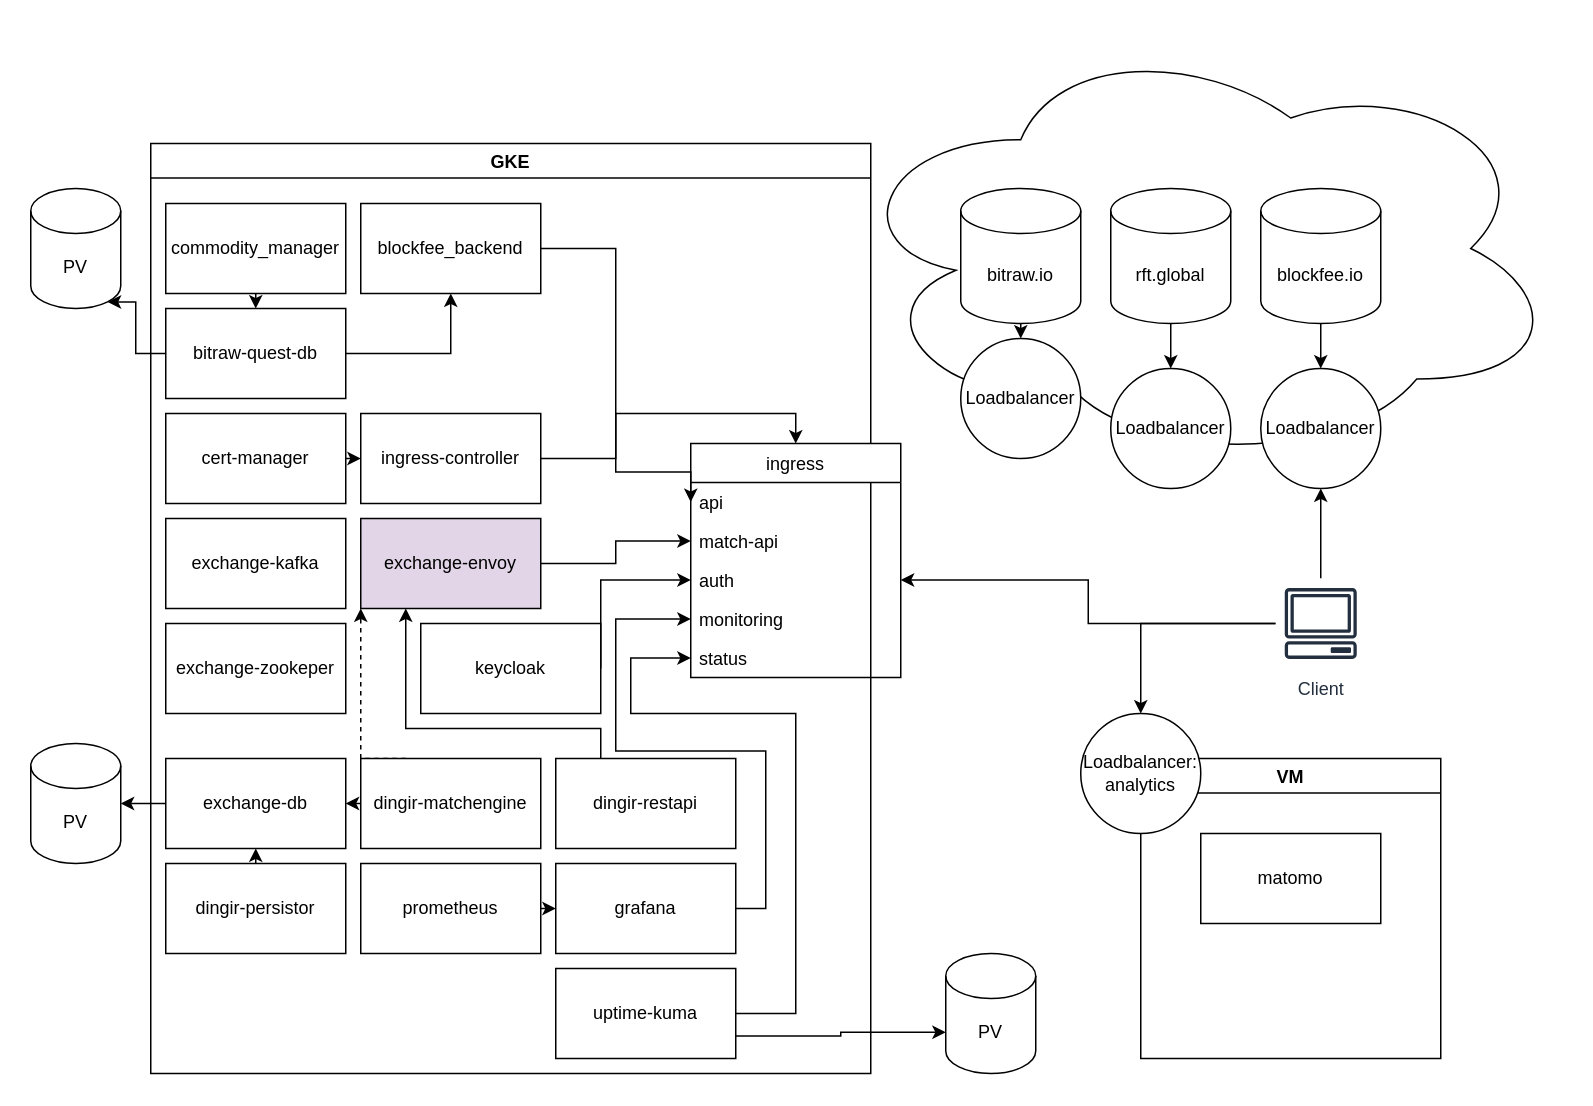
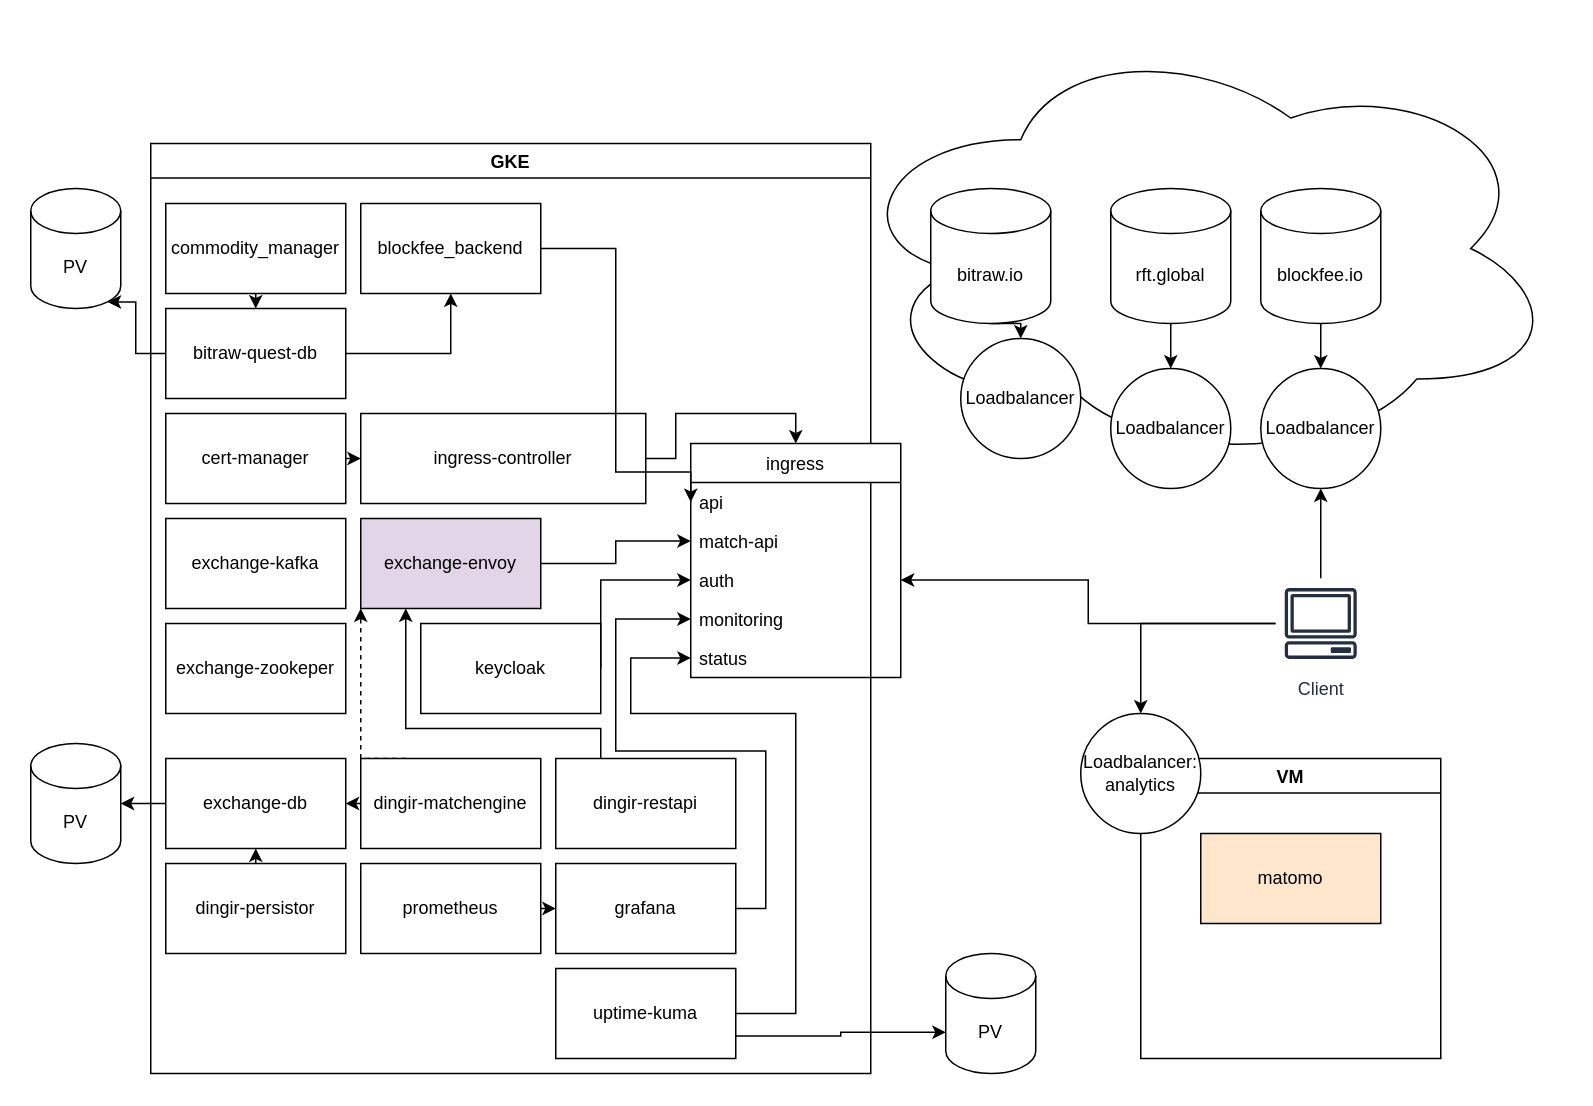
node "bitraw.io": moved (1021, 256) -> (991, 256)
node "ingress-controller": size 180x90 -> 285x90
node "matomo": fillcolor #ffffff -> #ffe6cc
